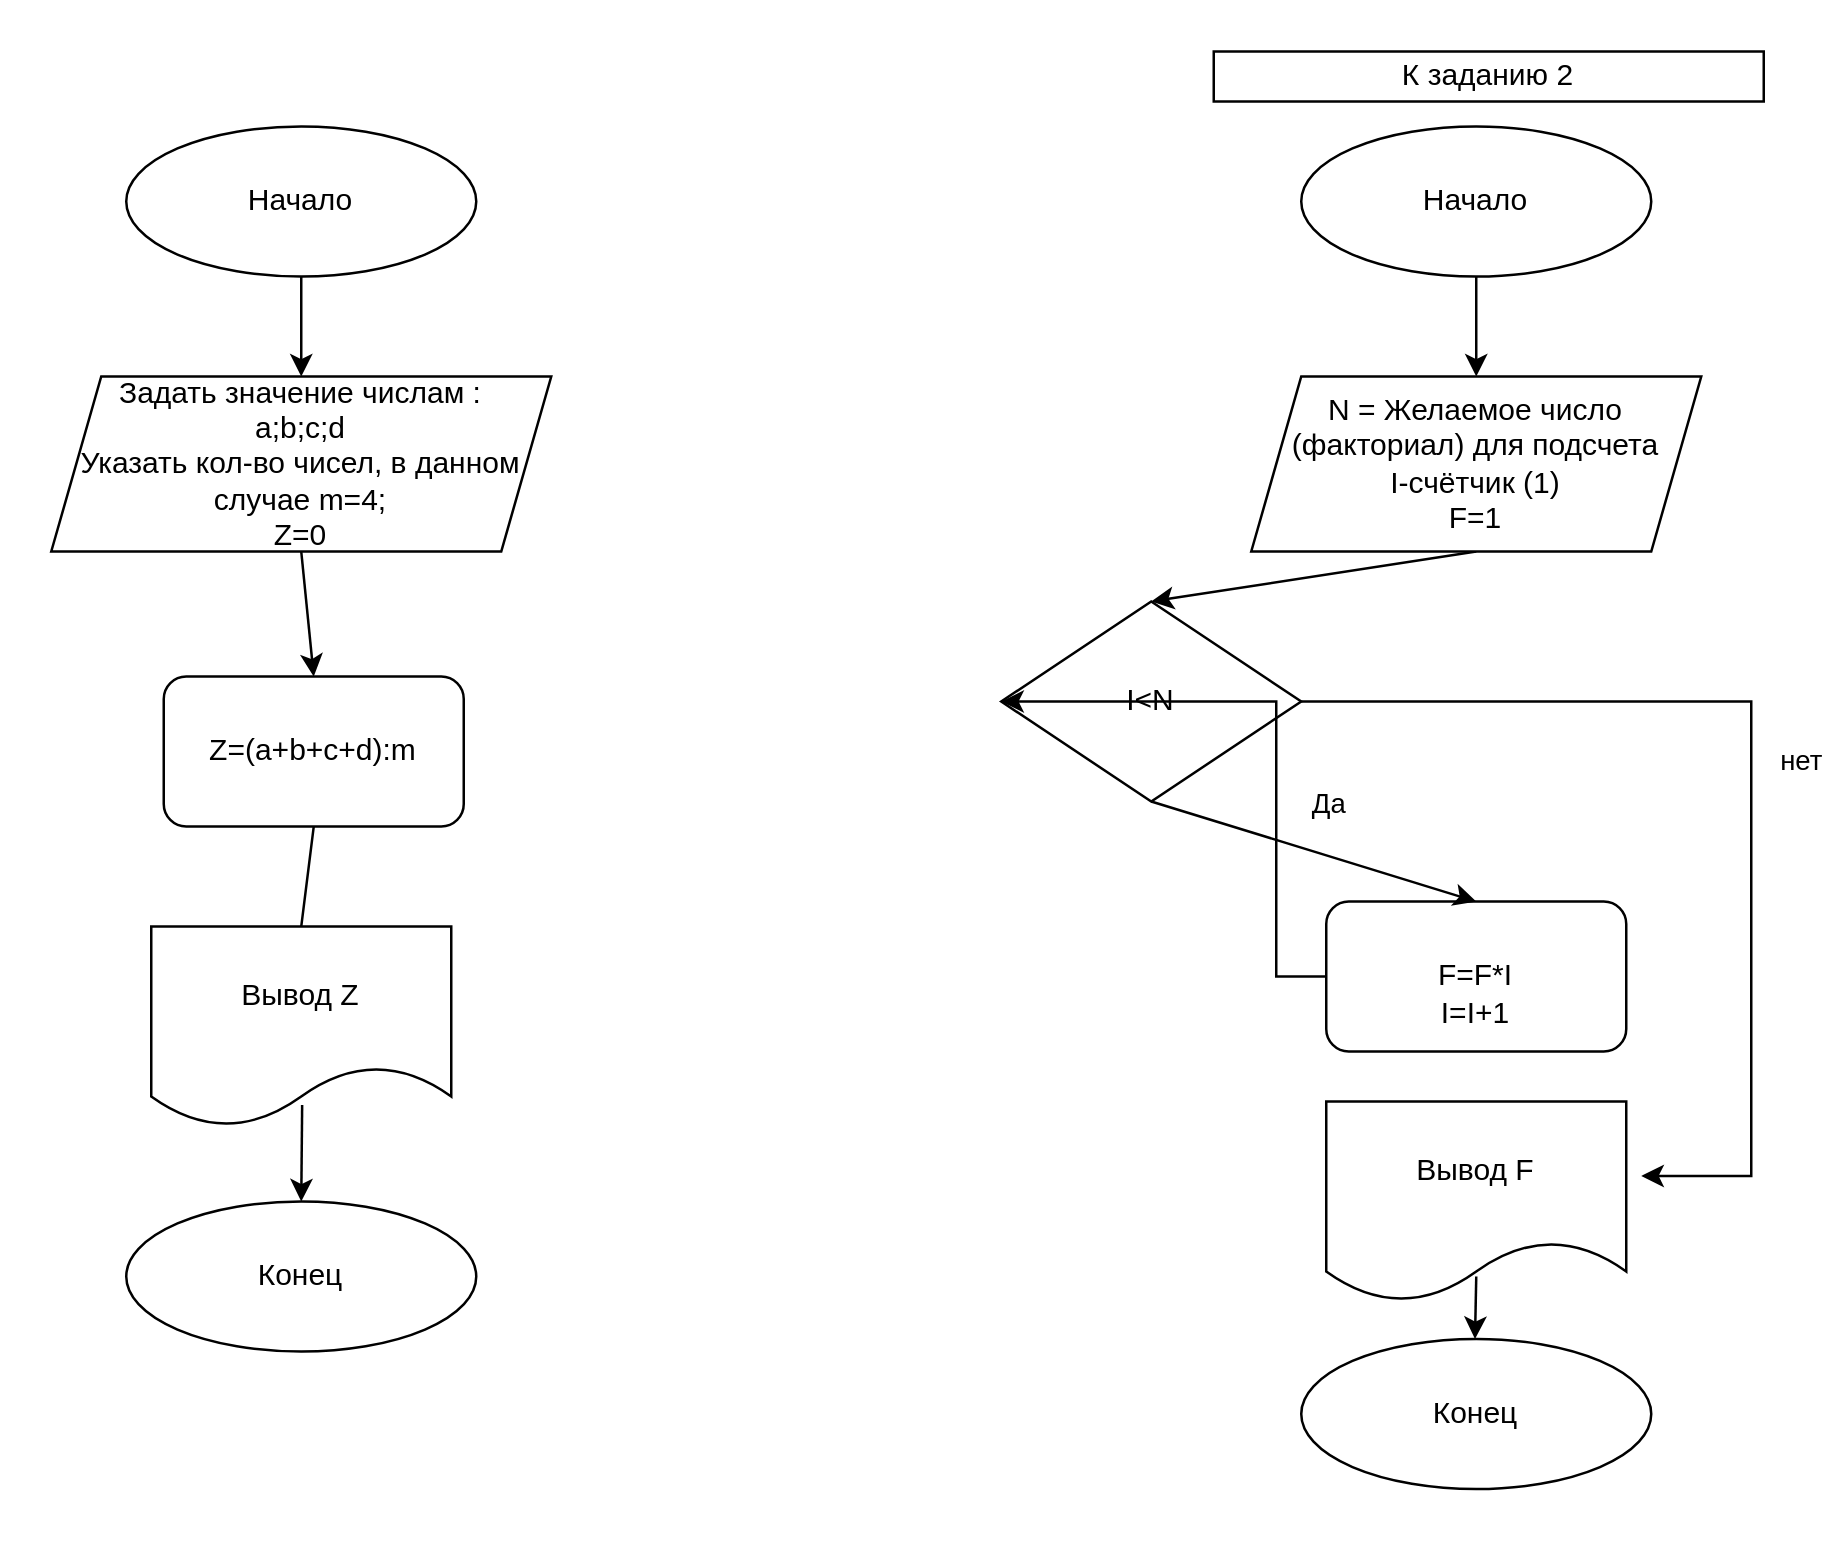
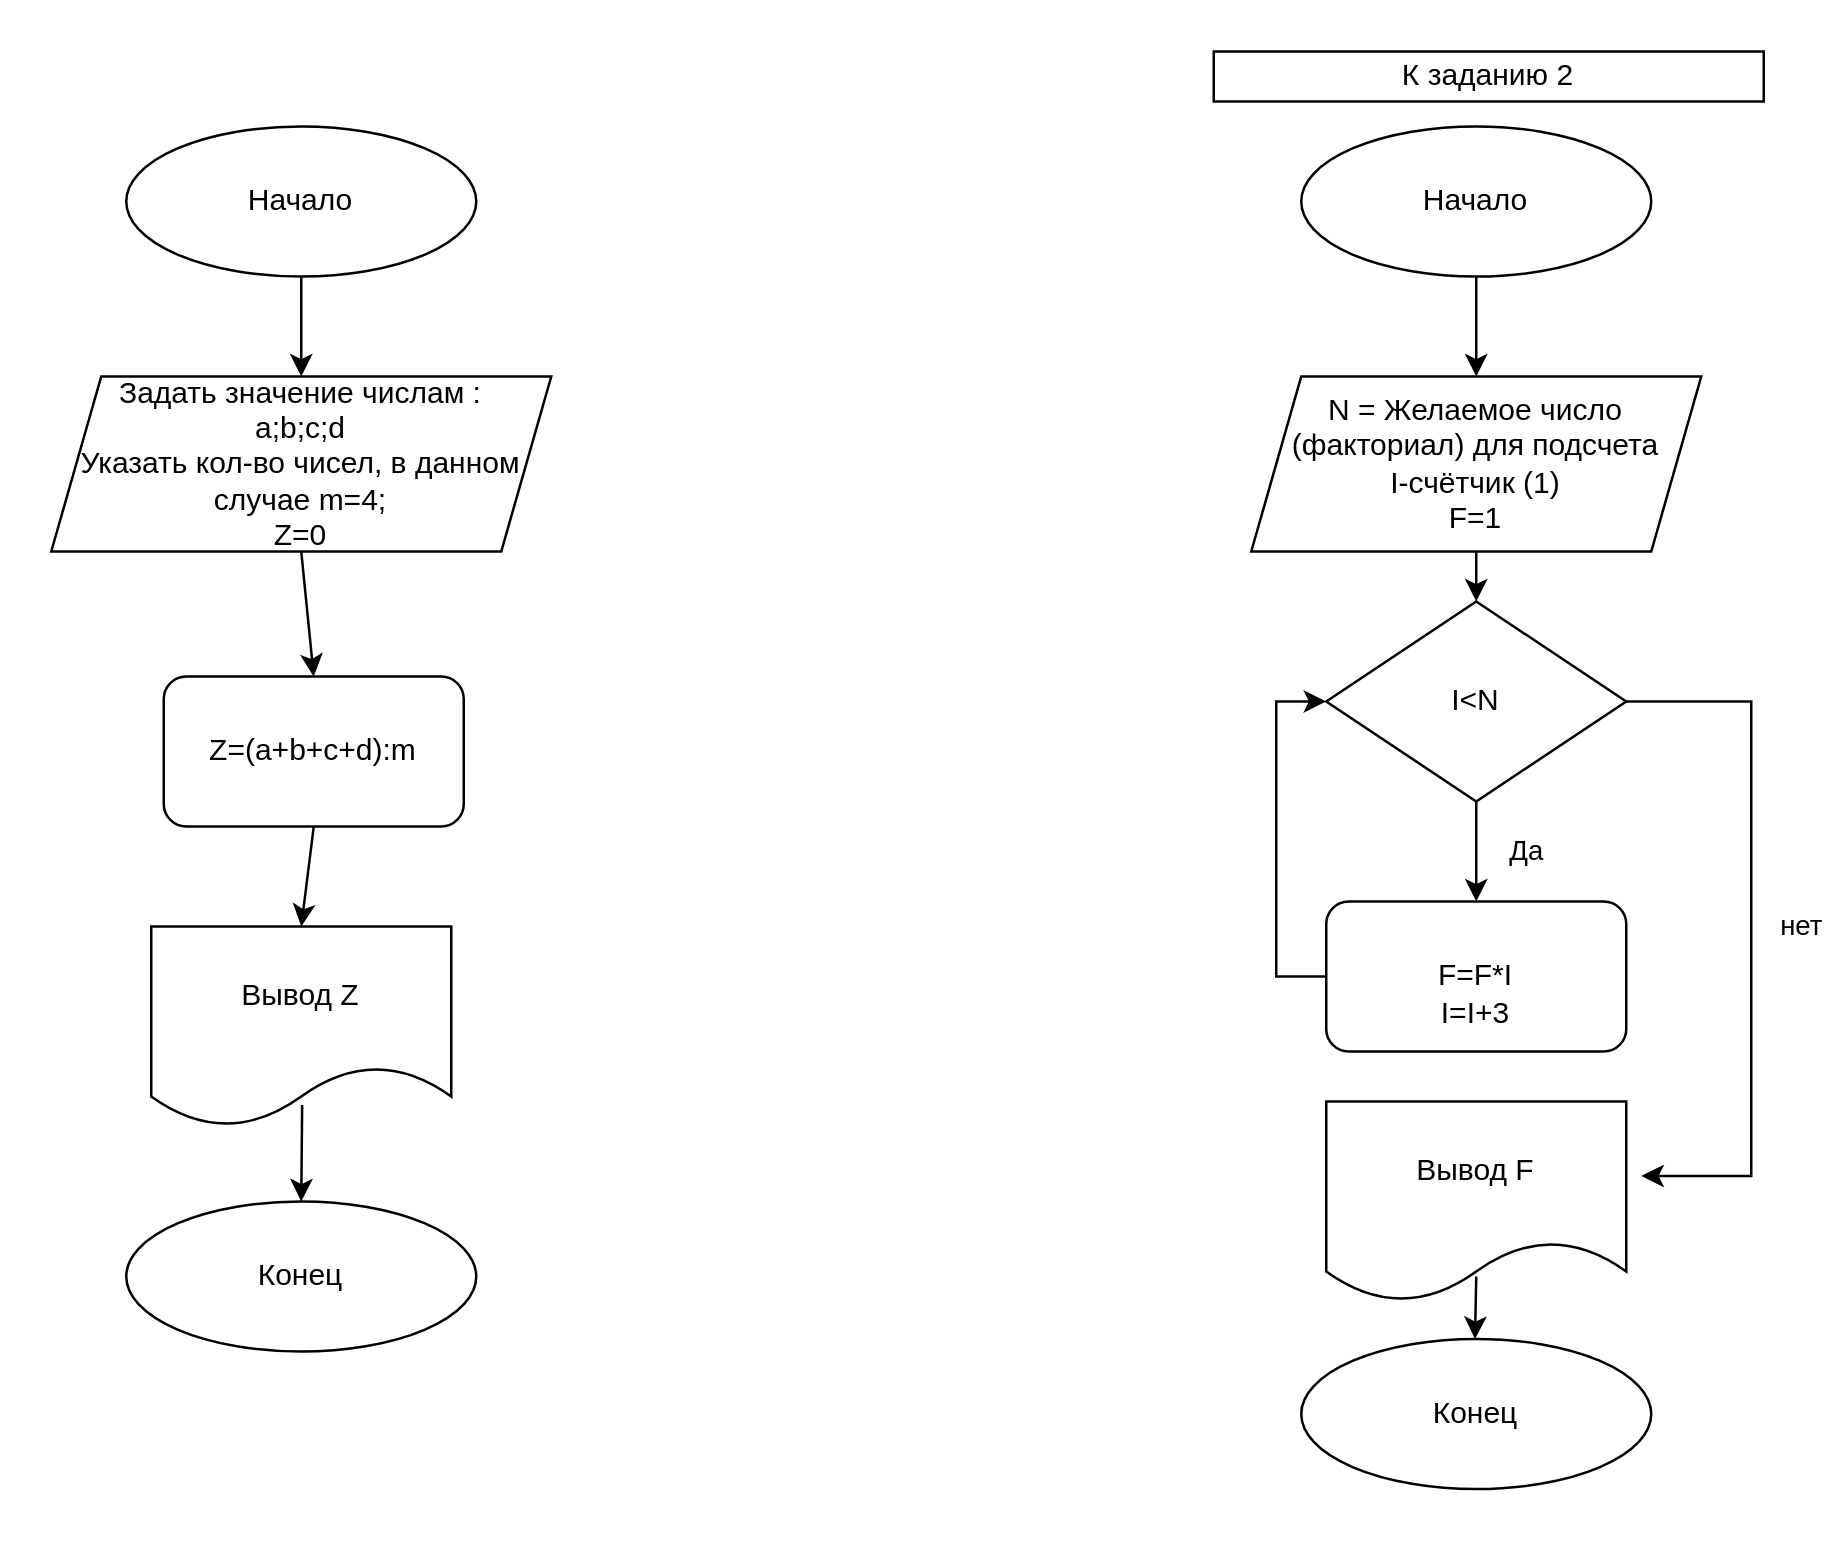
node "I<N": moved (1151, 701) -> (1476, 701)
edge "Z=(a+b+c+d):m" -- "Вывод Z": arrowhead none -> classic
node "F=F*I I=I+1": label "F=F*I I=I+1" -> "F=F*I I=I+3"
